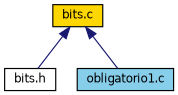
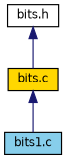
edge "bits.h" -> "bits.c": reversed
node "obligatorio1.c": label "obligatorio1.c" -> "bits1.c"
